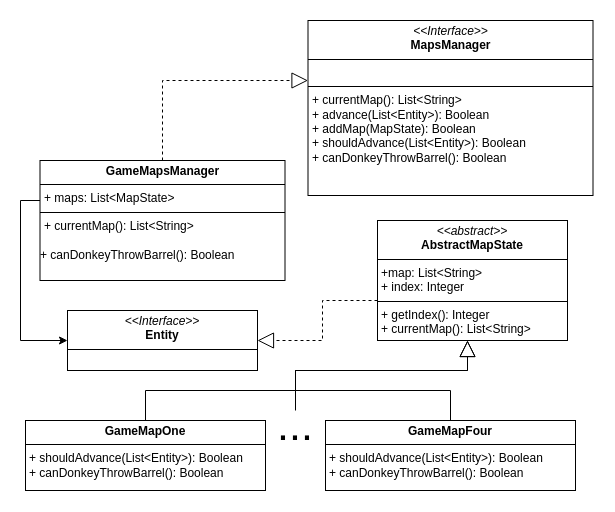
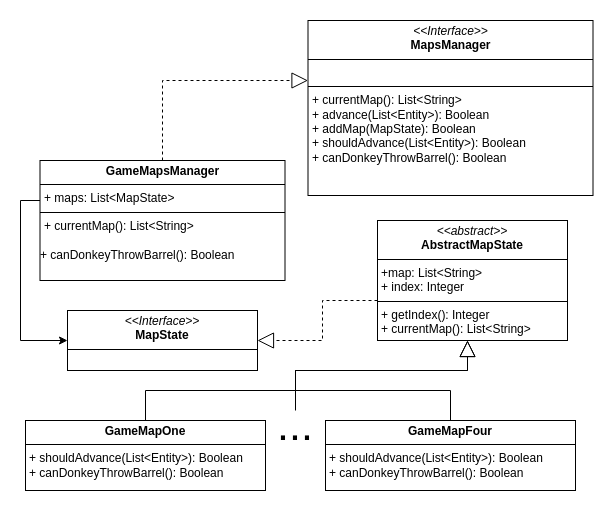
node "<<Interface>> Entity": label "<<Interface>> Entity" -> "<<Interface>> MapState"
